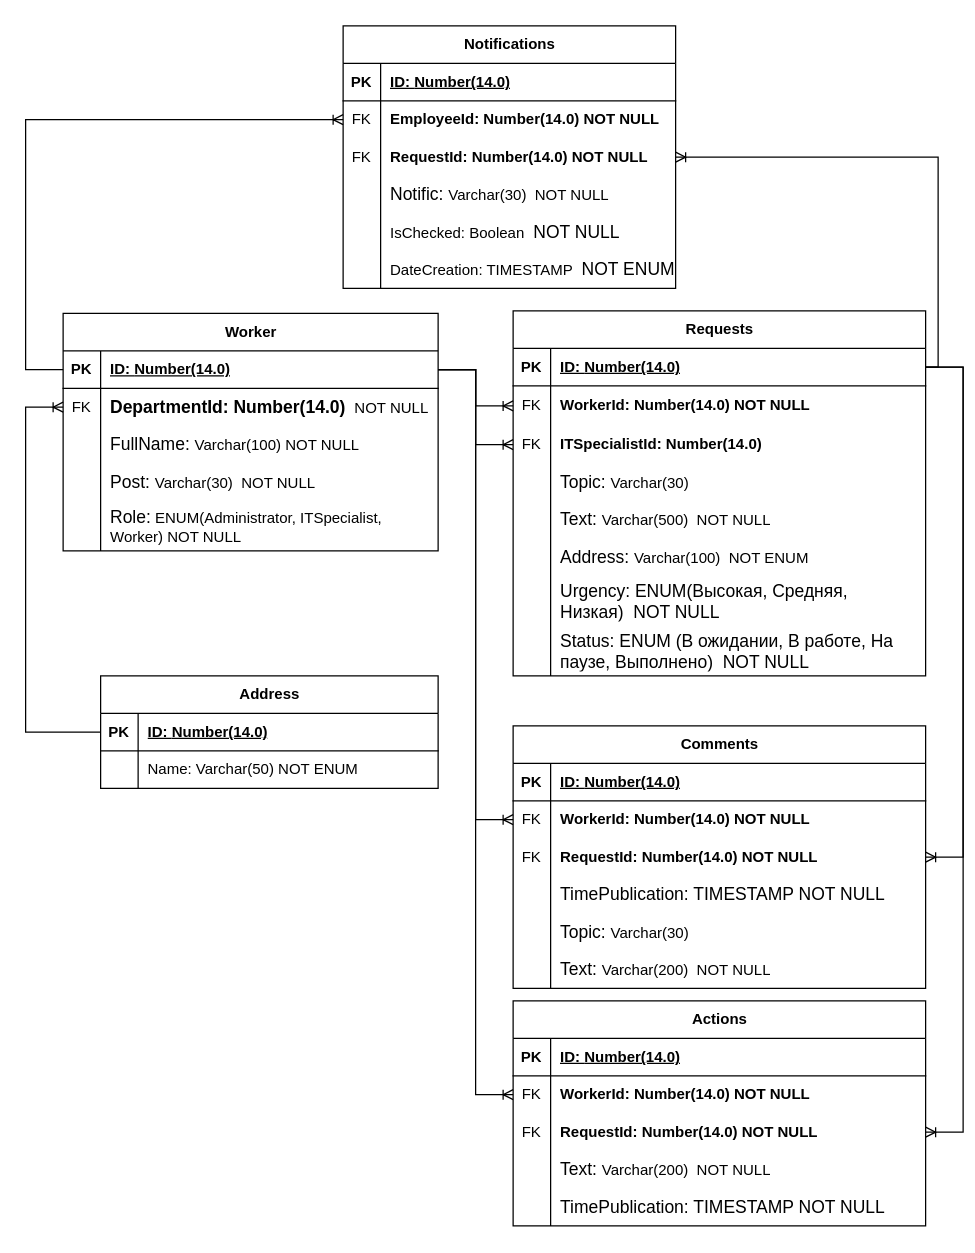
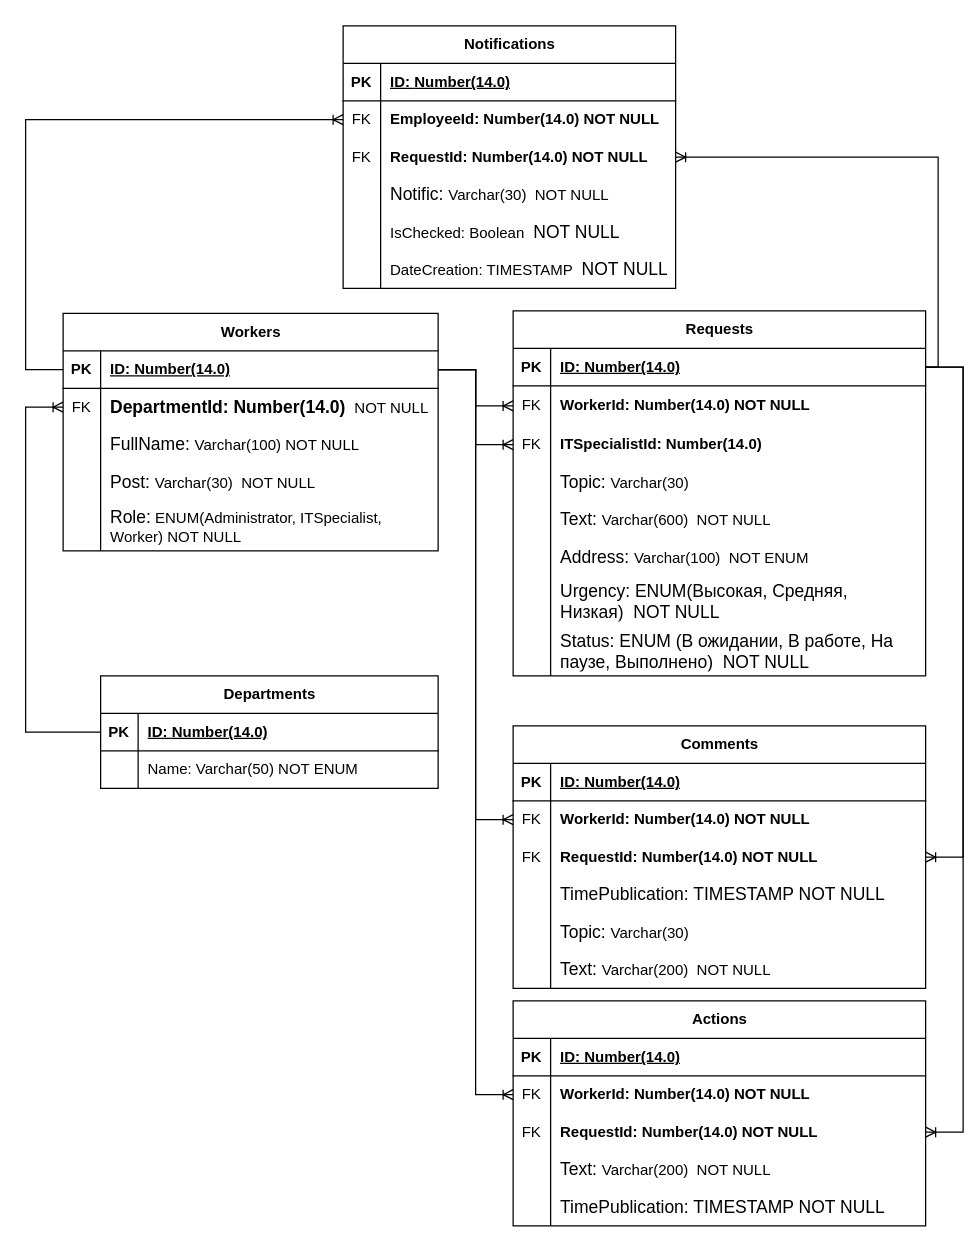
node "DateCreation: TIMESTAMP NOT ENUM": label "DateCreation: TIMESTAMP NOT ENUM" -> "DateCreation: TIMESTAMP NOT NULL"
node "Worker": label "Worker" -> "Workers"
node "Text: Varchar(500) NOT NULL": label "Text: Varchar(500) NOT NULL" -> "Text: Varchar(600) NOT NULL"
node "Address": label "Address" -> "Departments"
